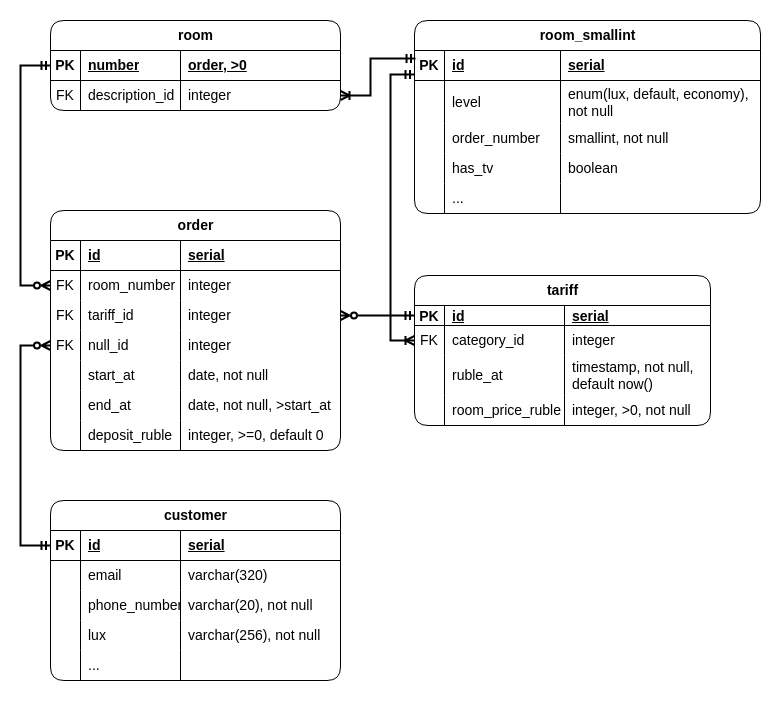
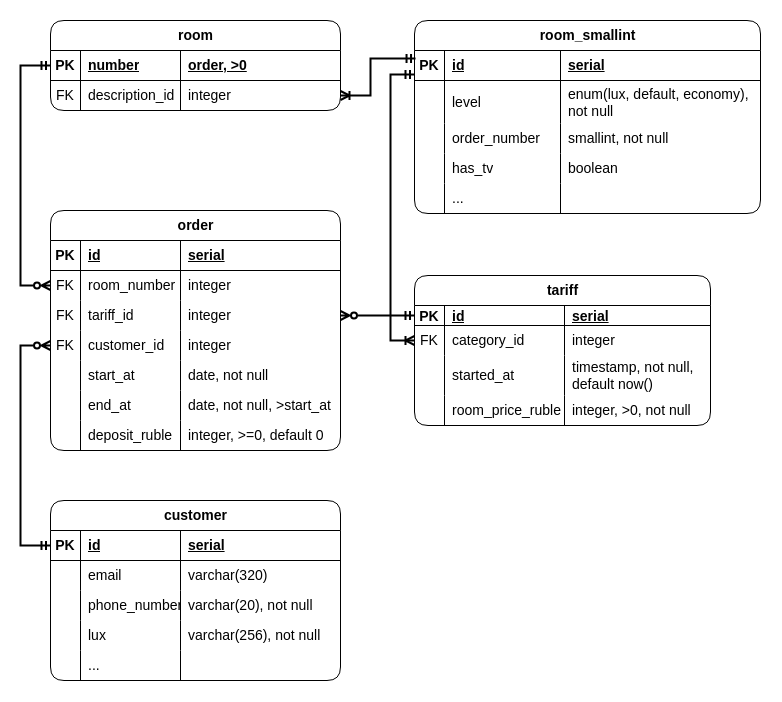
node "null_id": label "null_id" -> "customer_id"
node "ruble_at": label "ruble_at" -> "started_at"
